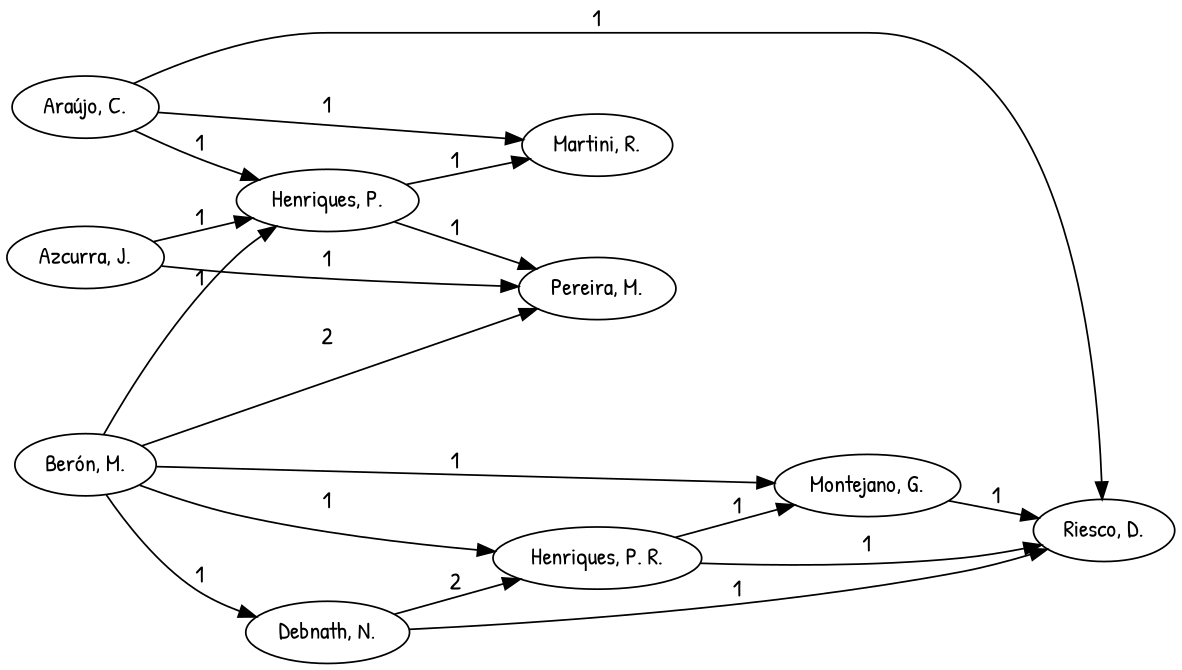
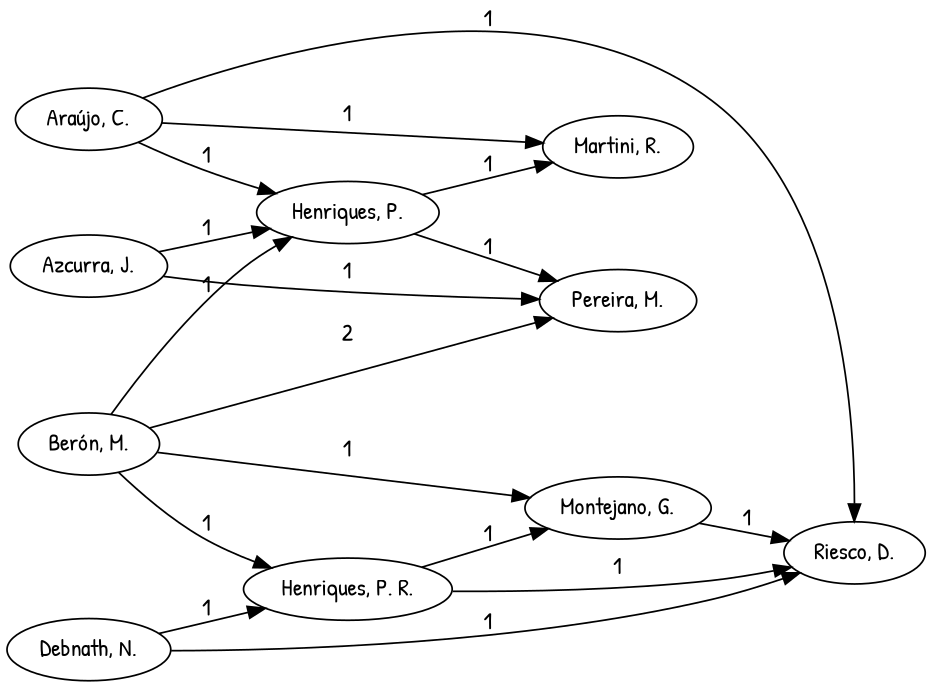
edge "Berón, M." -> "Debnath, N.": removed, label "1"
edge "Debnath, N." -> "Henriques, P. R.": label "2" -> "1"
